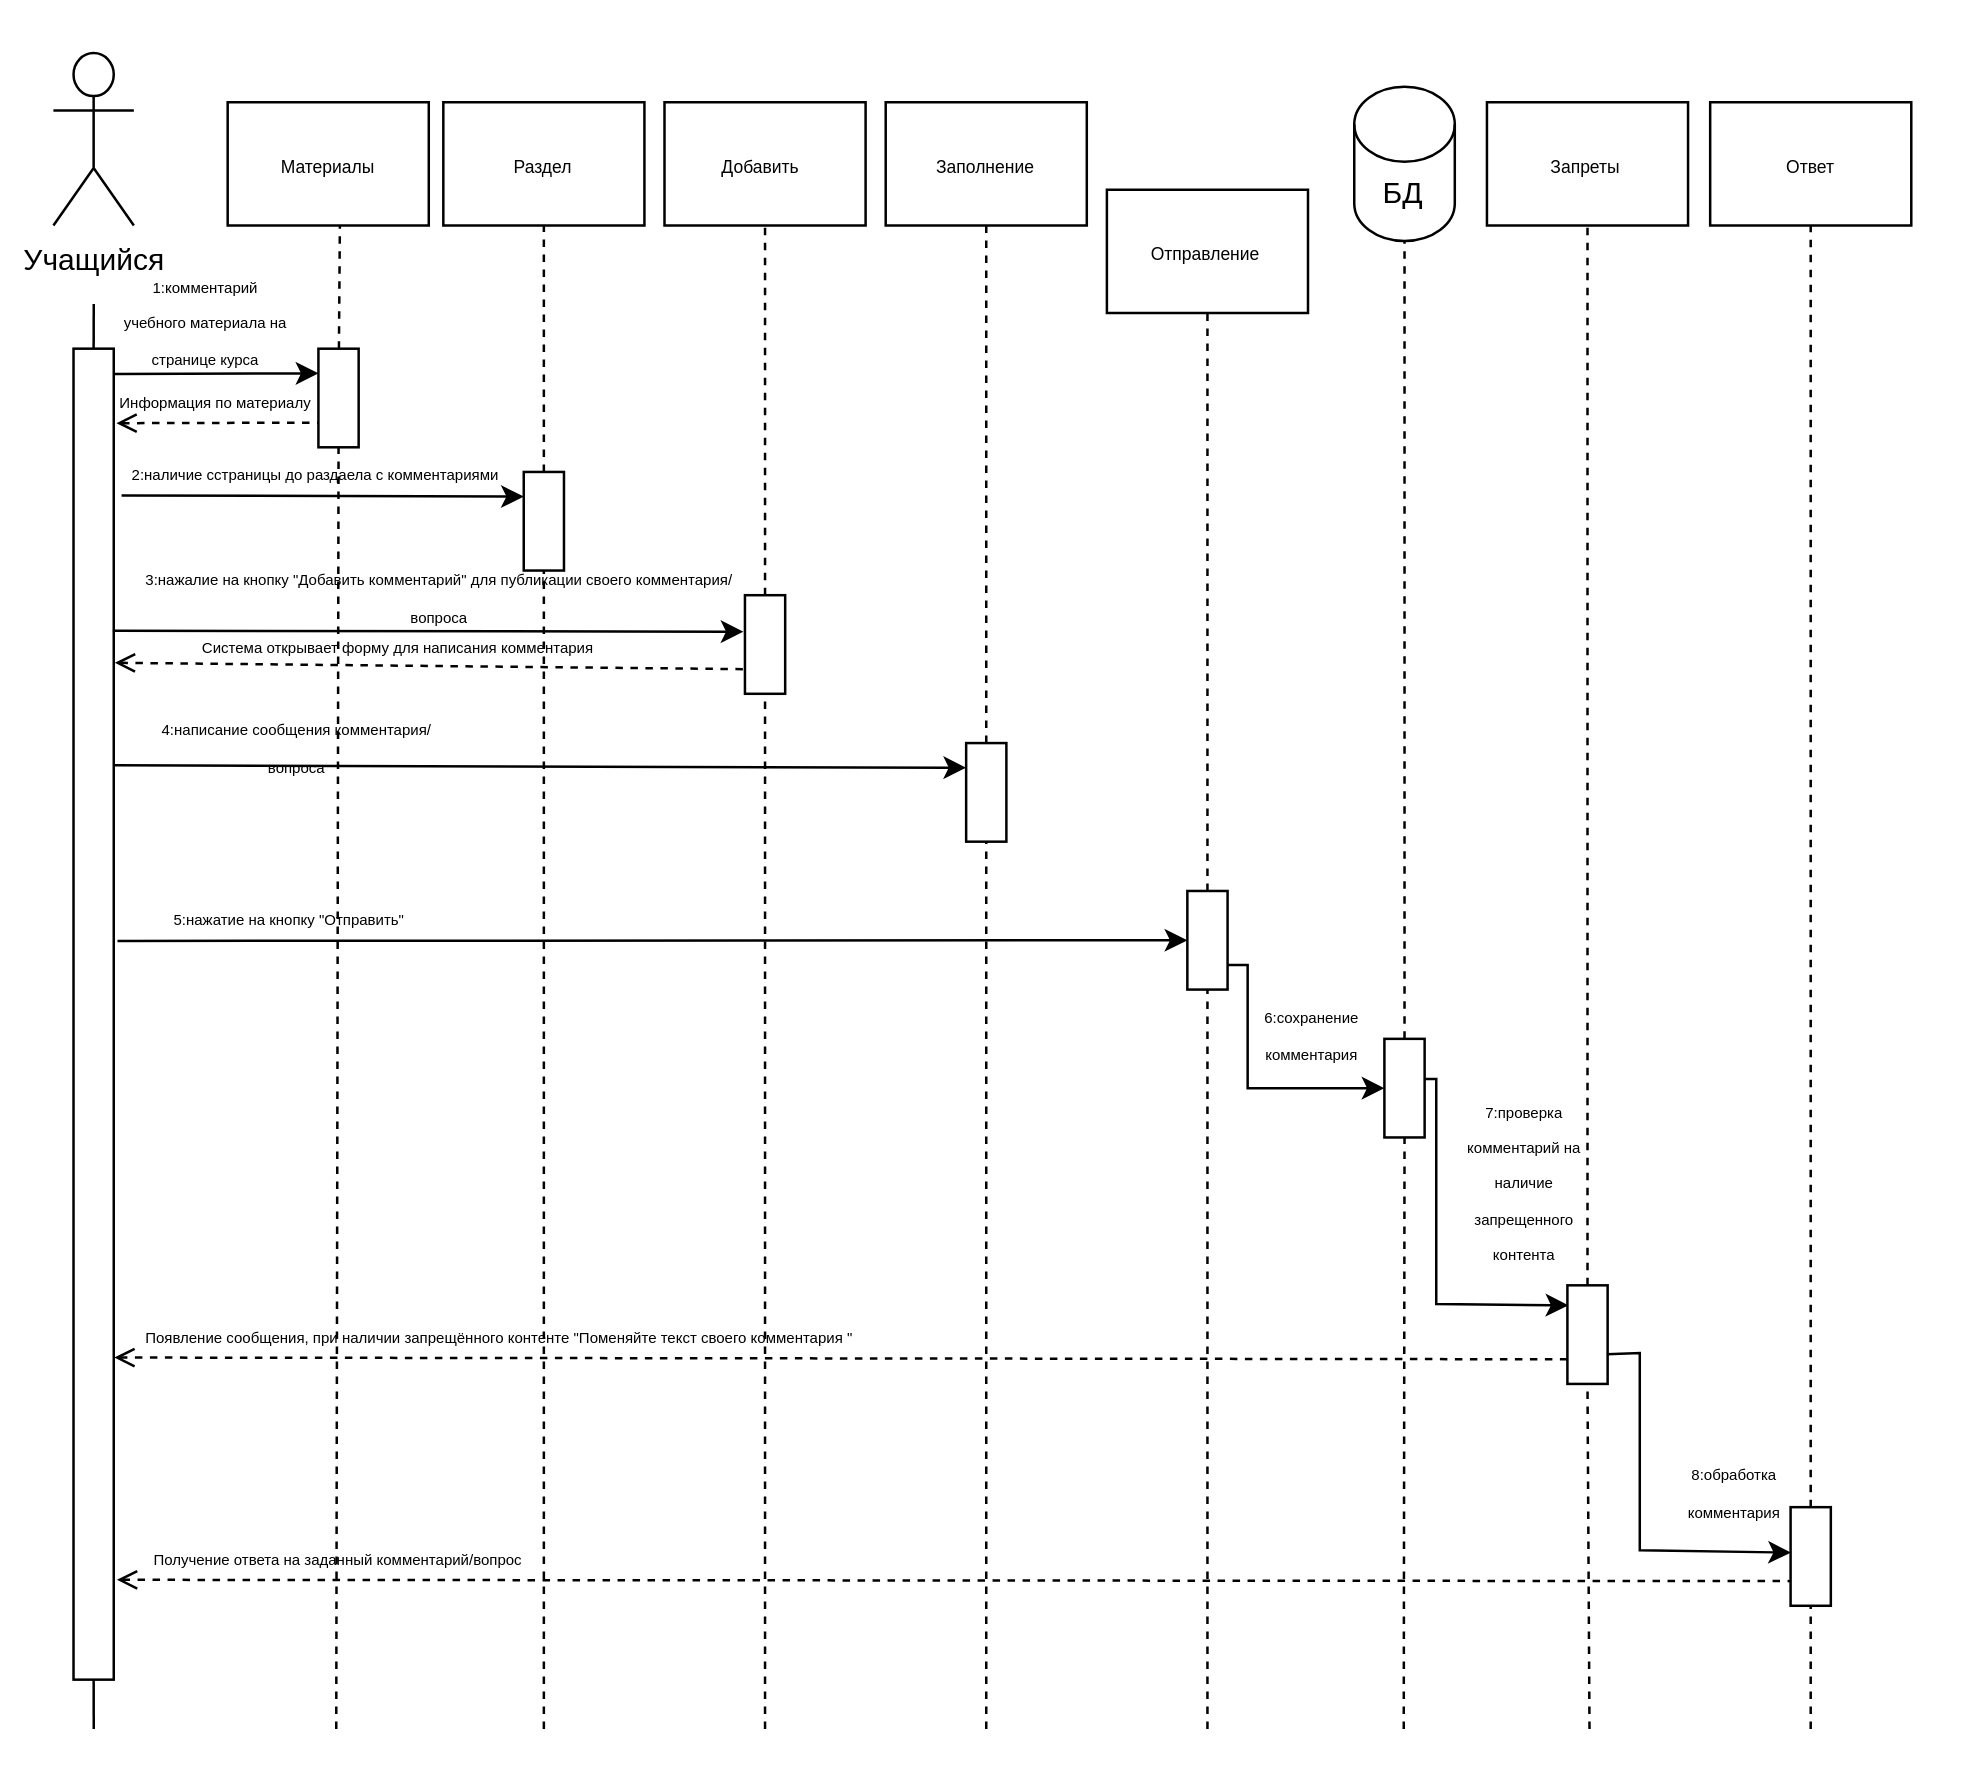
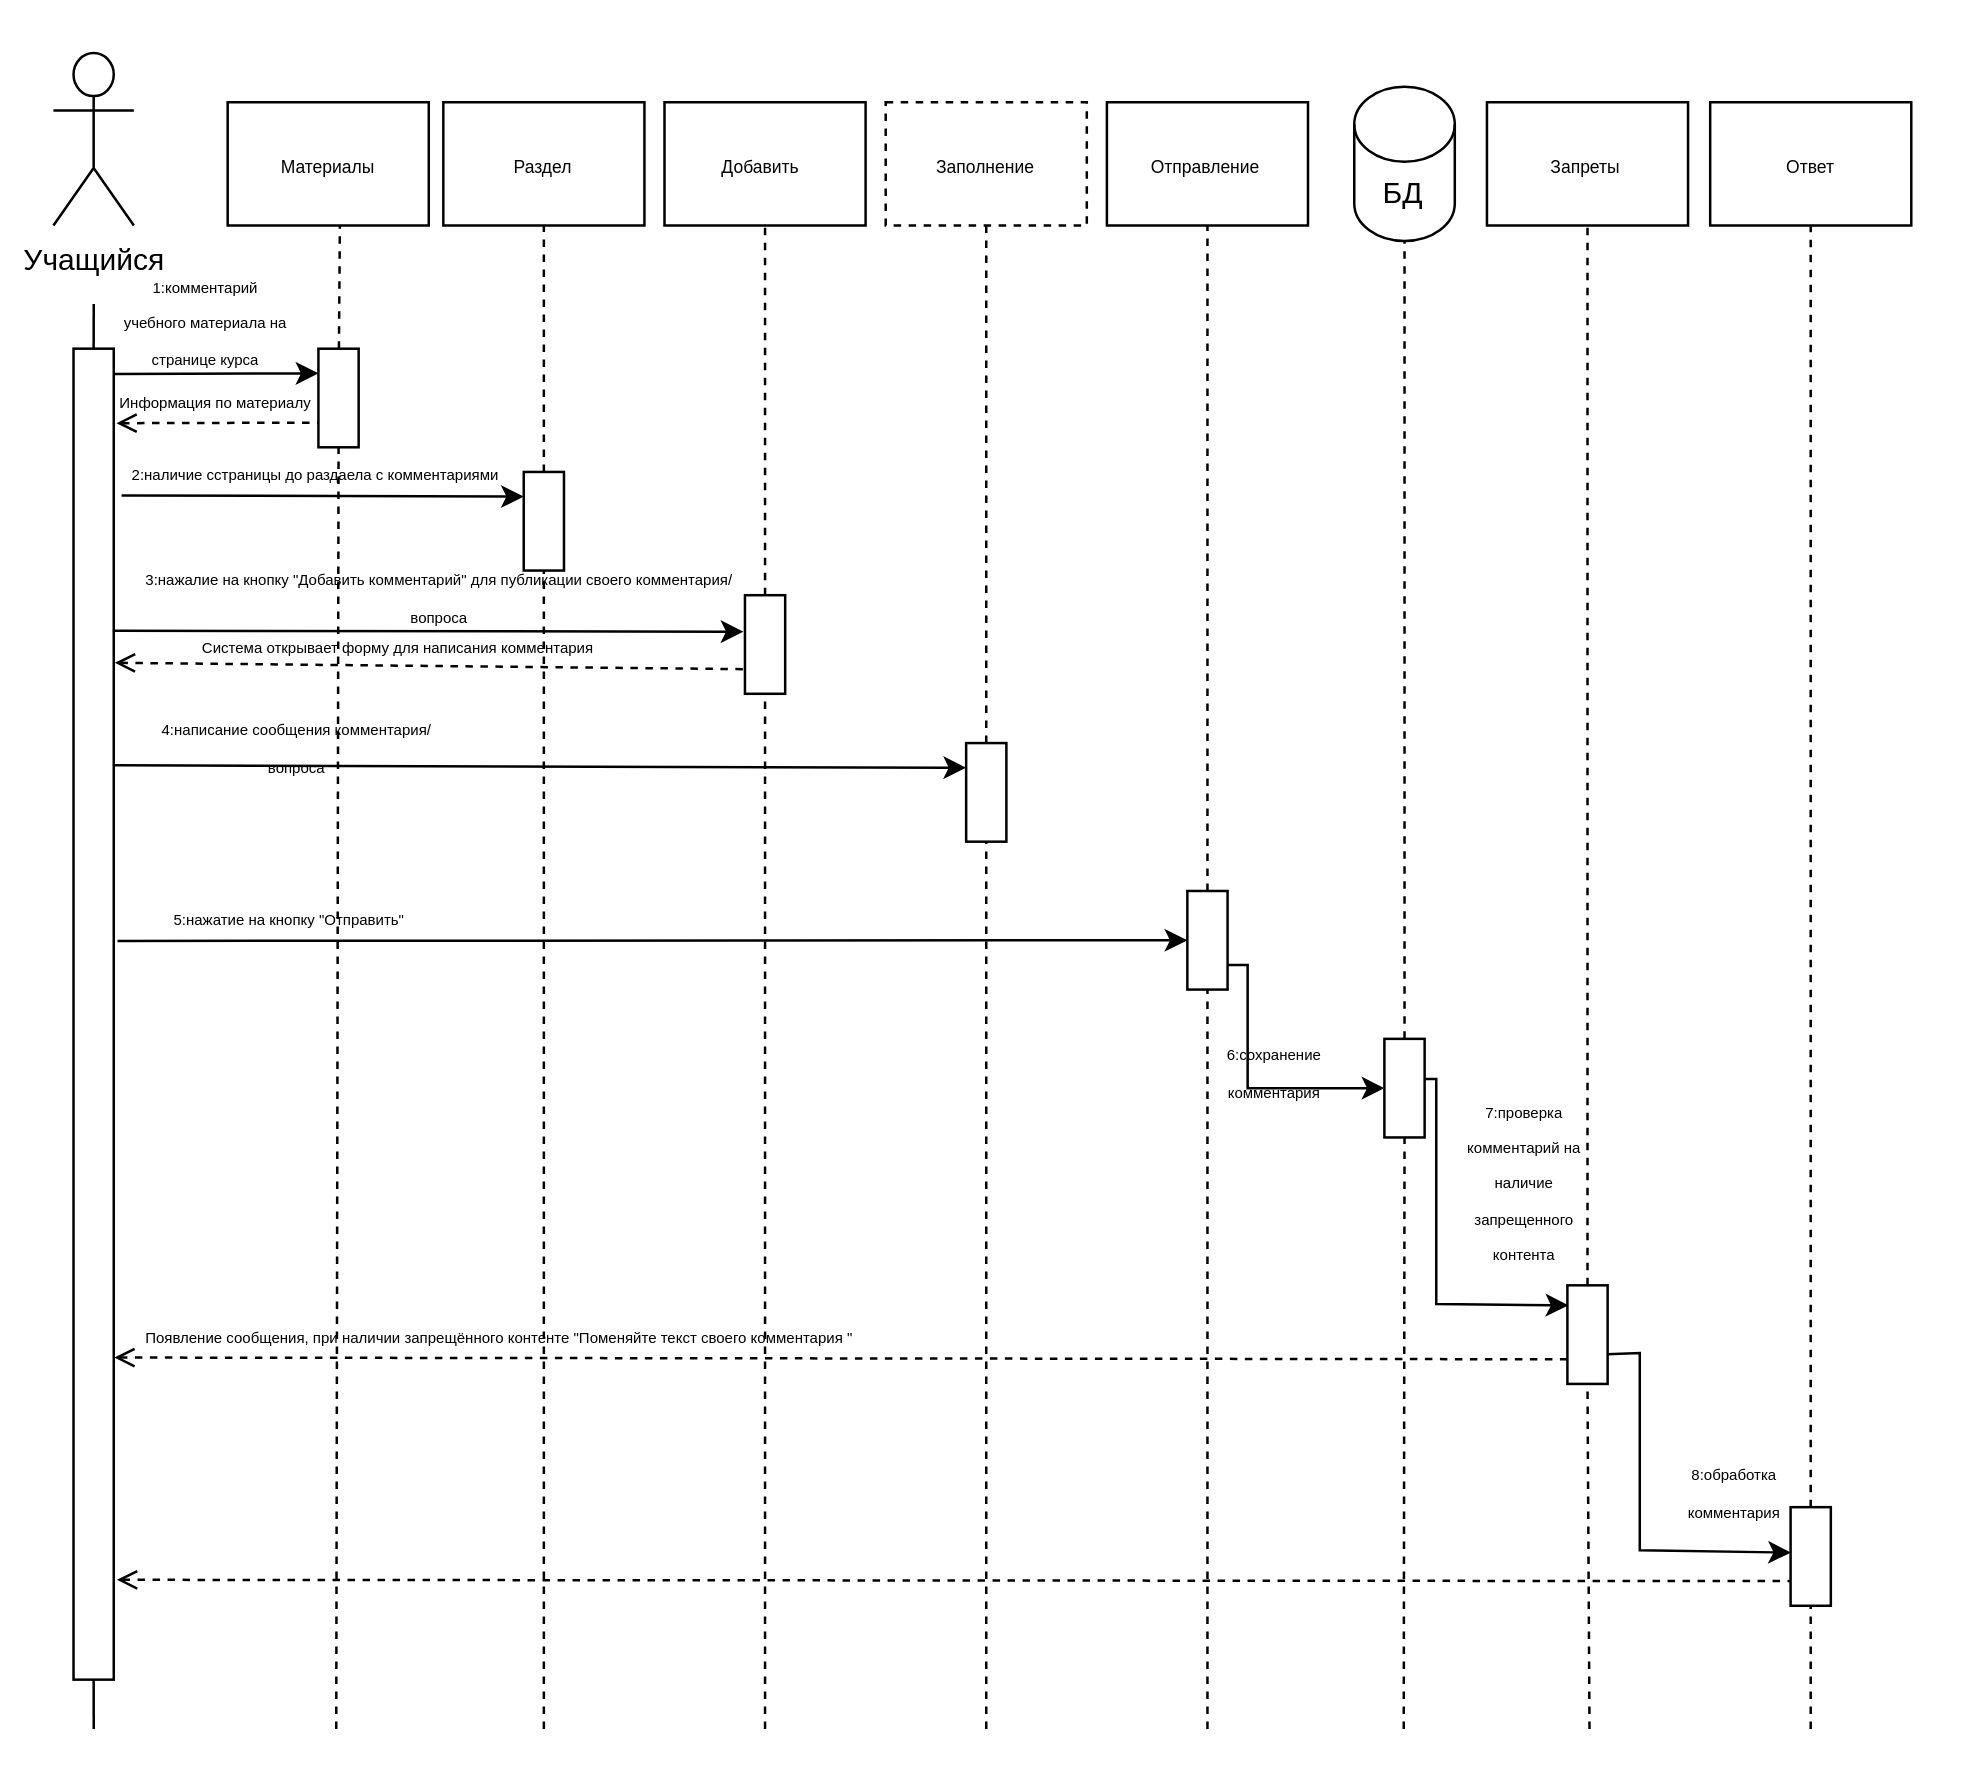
node "Заполнение": style solid -> dashed
node "Отправление": moved (1207, 251) -> (1207, 164)
node "6:сохранение комментария": moved (1311, 1032) -> (1274, 1070)
node "Получение ответа на заданный комментарий/вопрос": removed
